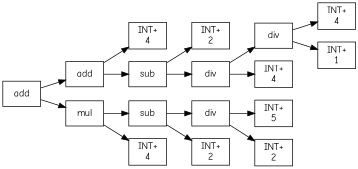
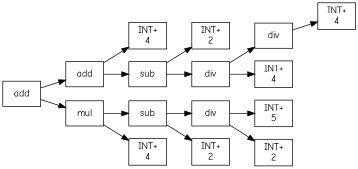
node "INT+ 1": removed
